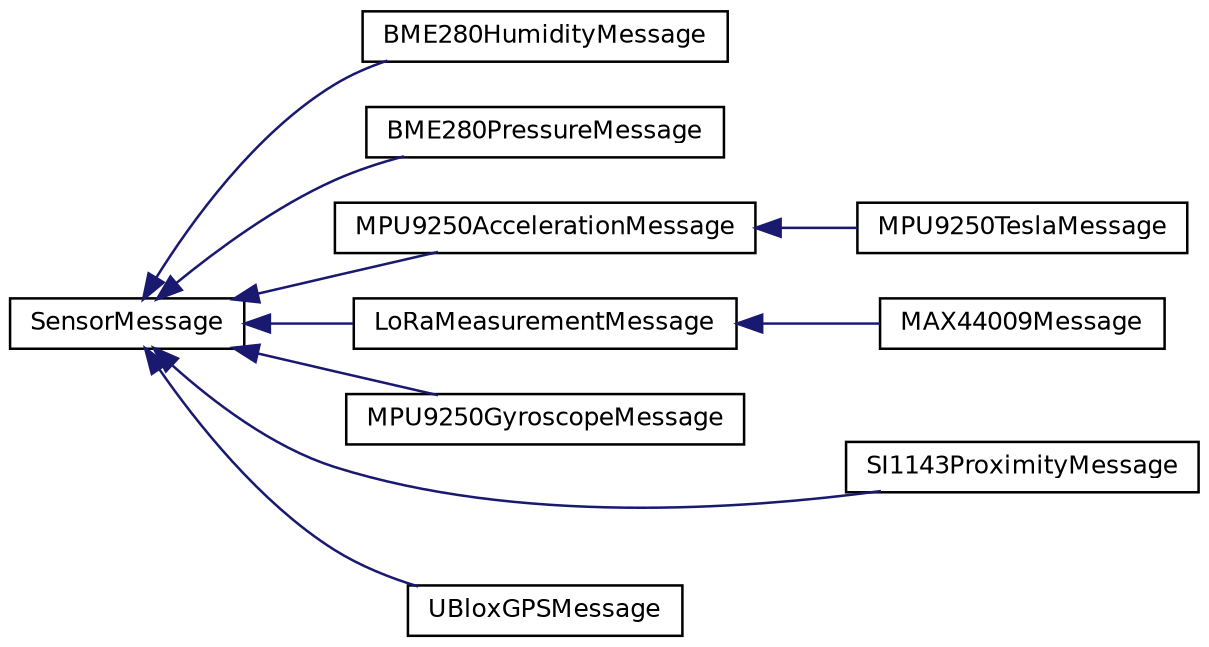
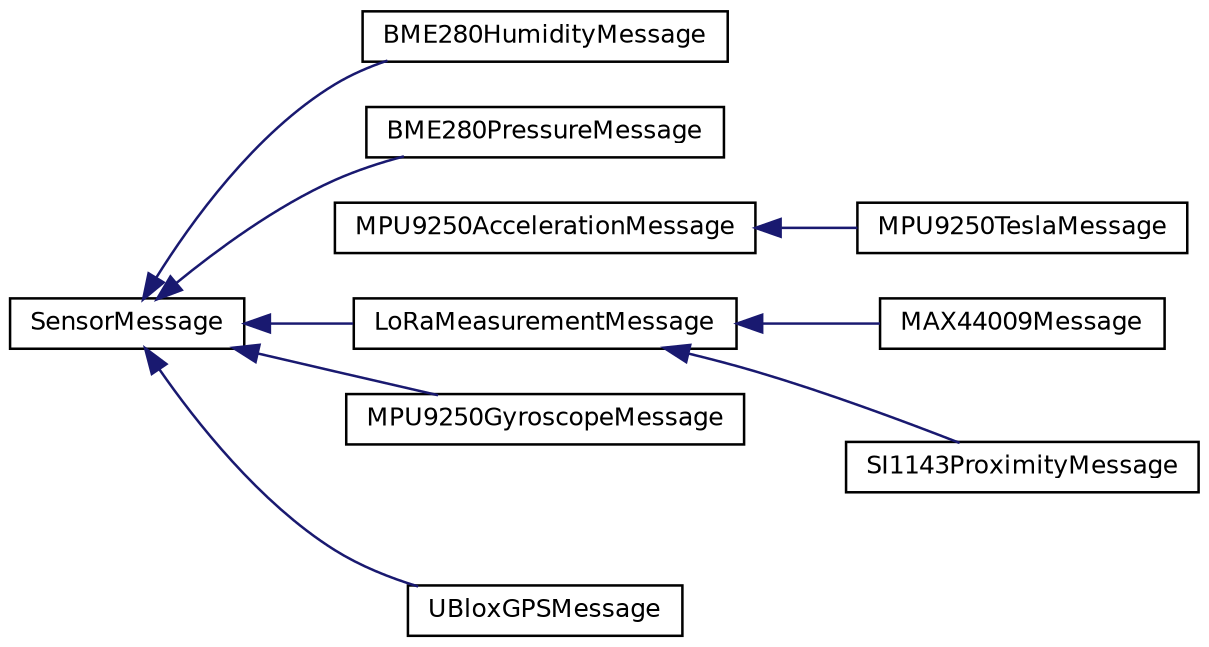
edge "MPU9250AccelerationMessage" -> "SensorMessage": removed
edge "SI1143ProximityMessage" -> "SensorMessage": now "SI1143ProximityMessage" -> "LoRaMeasurementMessage"
